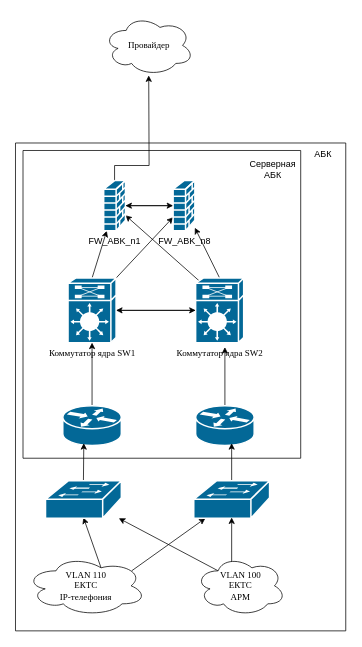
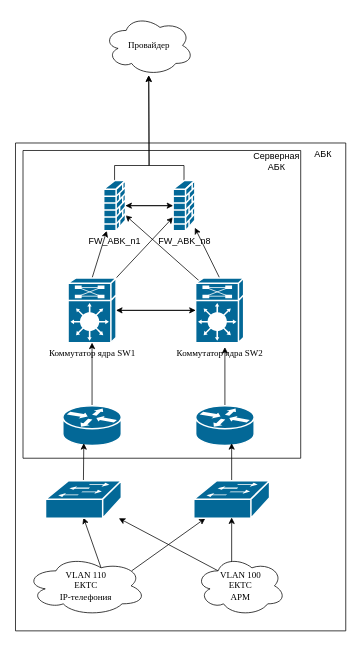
edge "FW_ABK_n8" -> "Провайдер": added
node "Серверная АБК": moved (273, 169) -> (276, 162)
